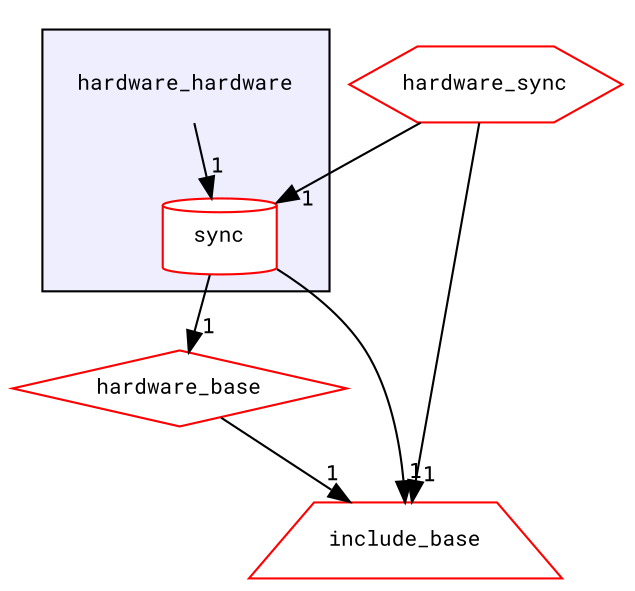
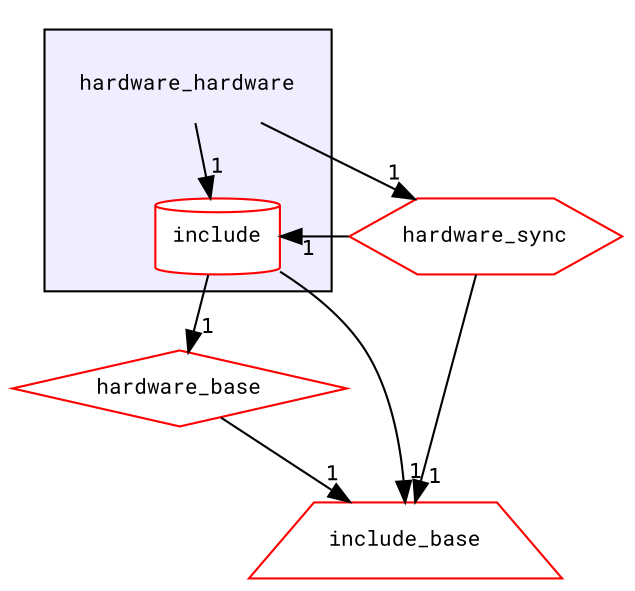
edge "hardware_hardware" -> "hardware_sync": added
node "sync": label "sync" -> "include"
